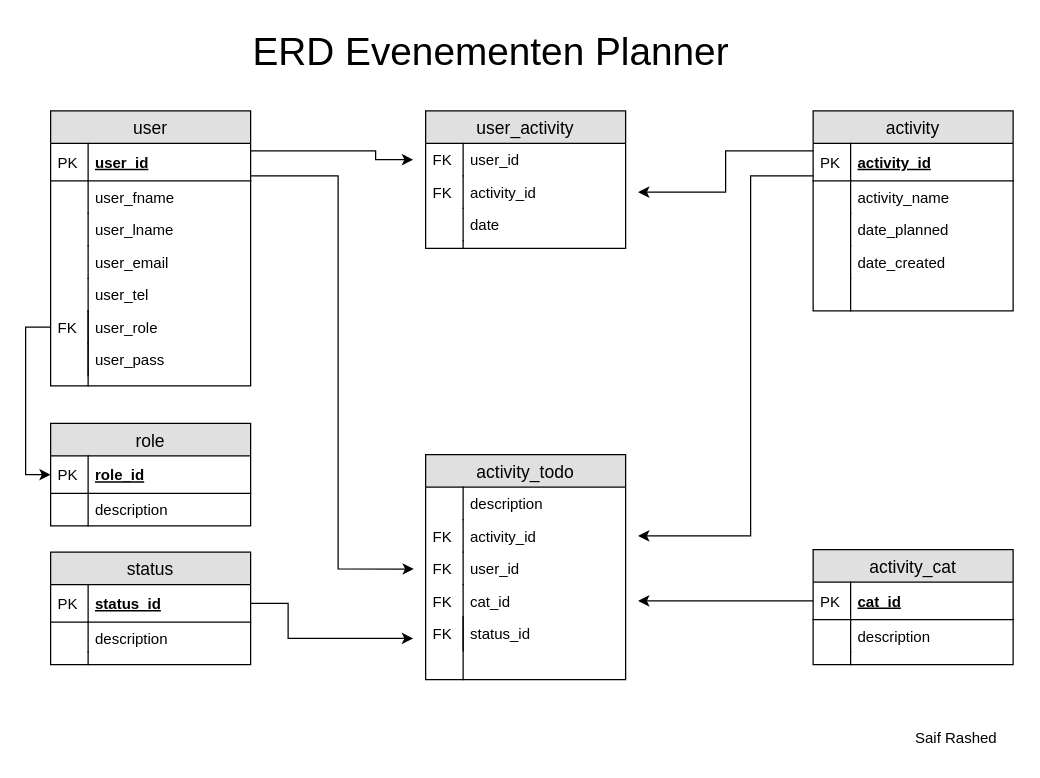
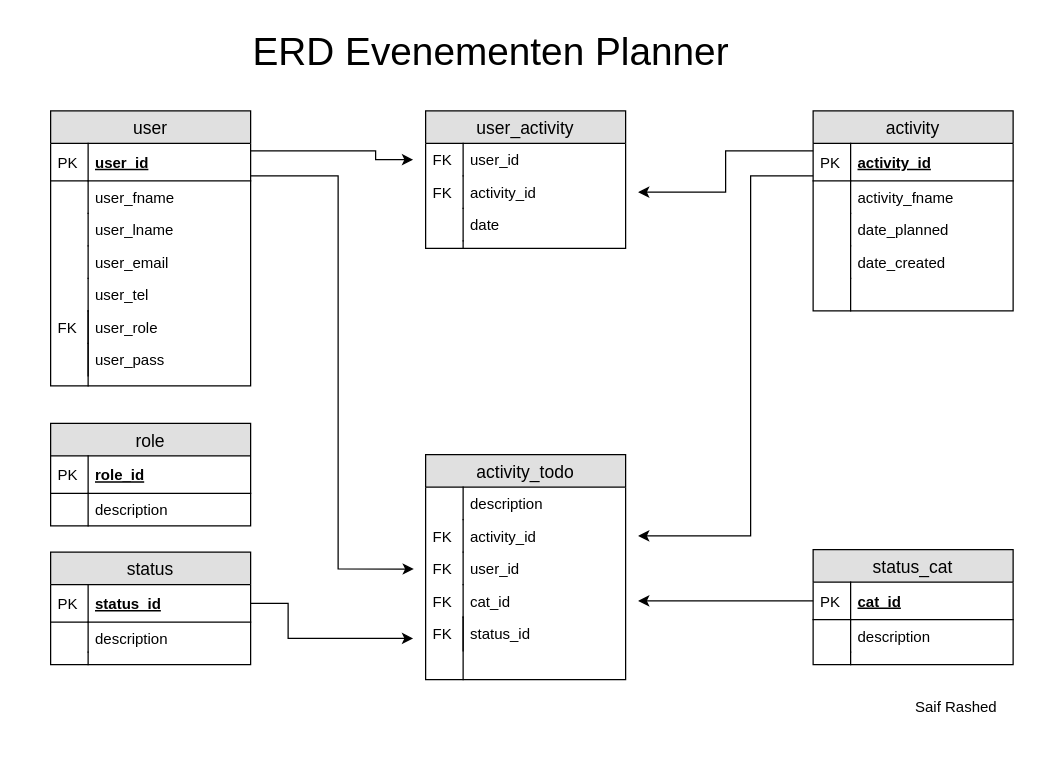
node "activity_name": label "activity_name" -> "activity_fname"
edge "user_role" -> "role_id": removed
node "activity_cat": label "activity_cat" -> "status_cat"
node "Saif Rashed": moved (957, 738) -> (957, 707)
